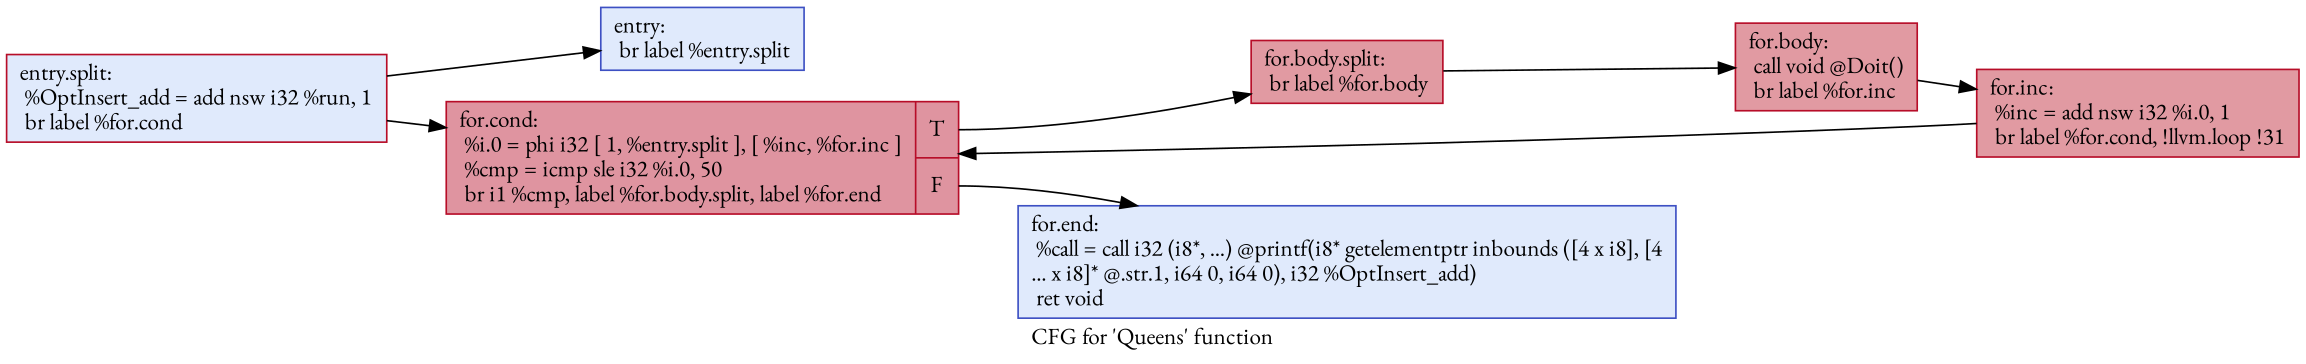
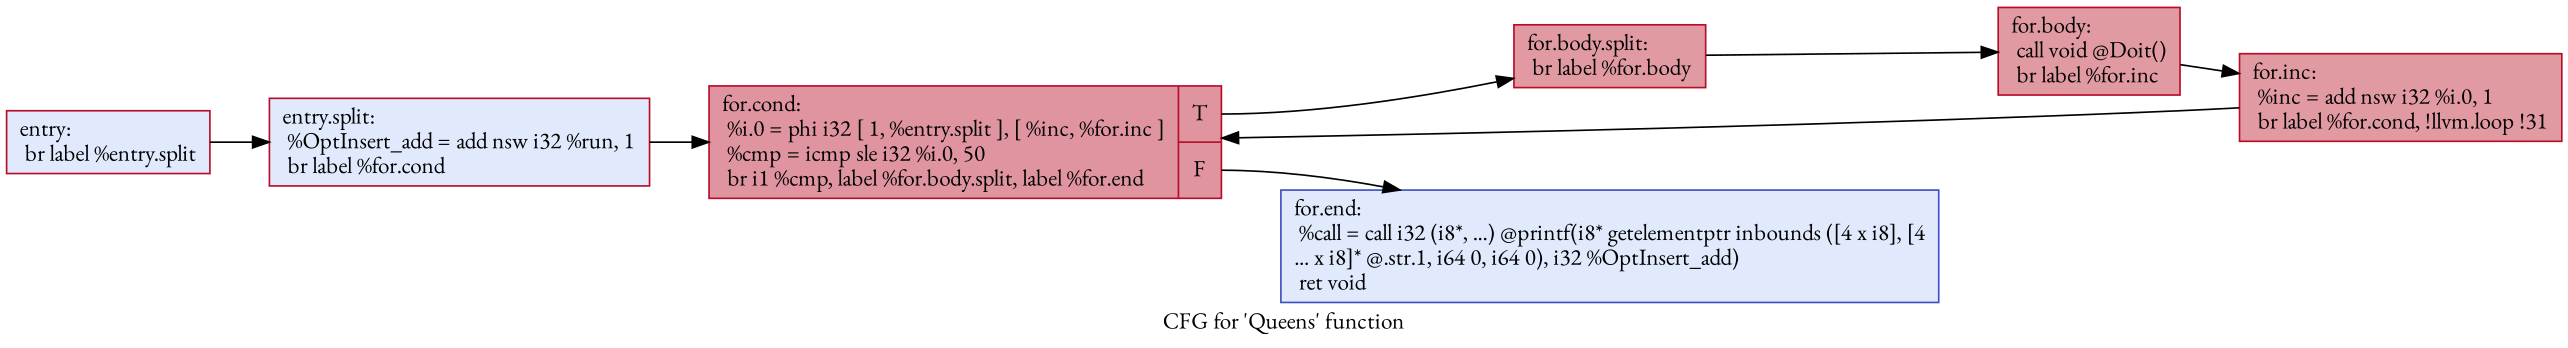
node "entry:": color #3d50c3ff -> #b70d28ff
edge "entry.split:" -> "entry:": reversed
